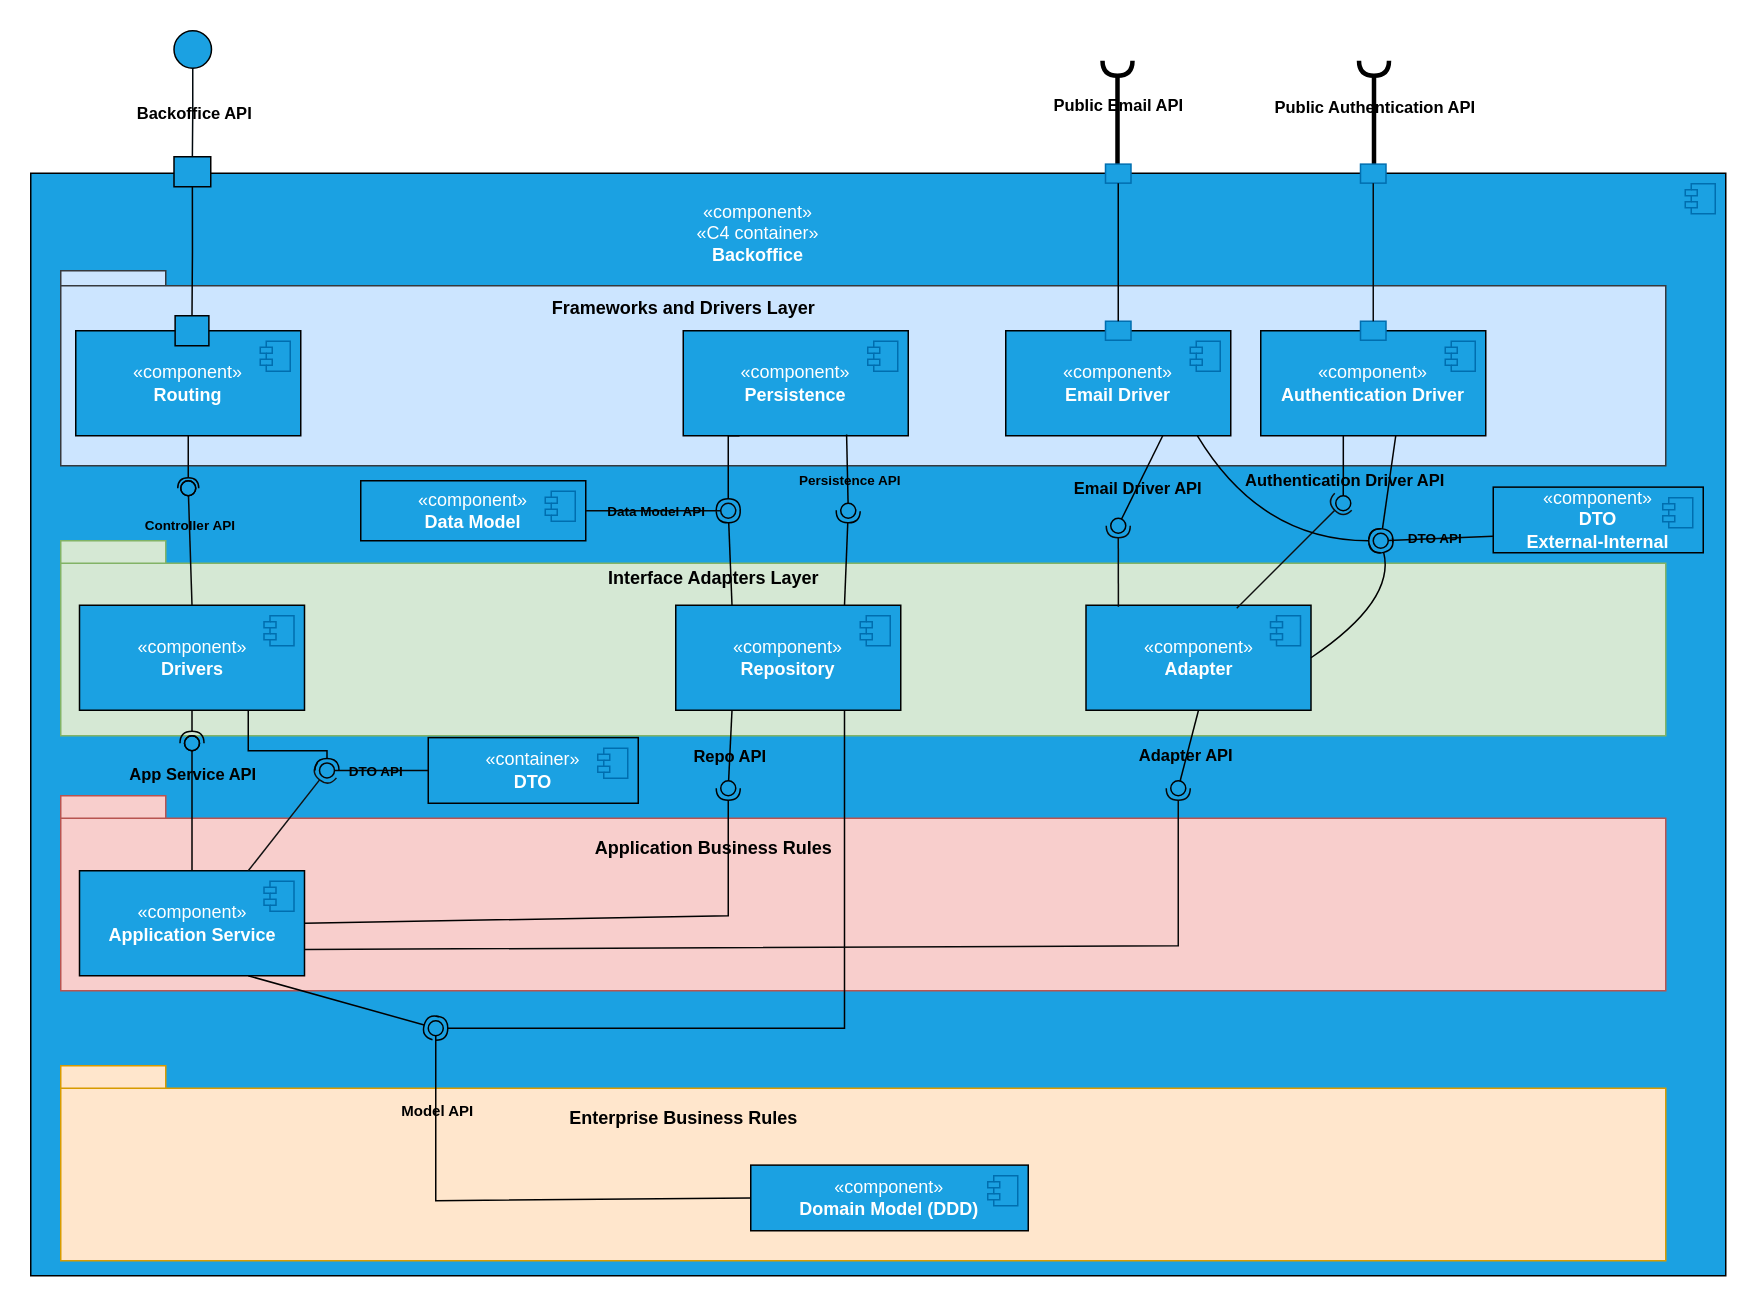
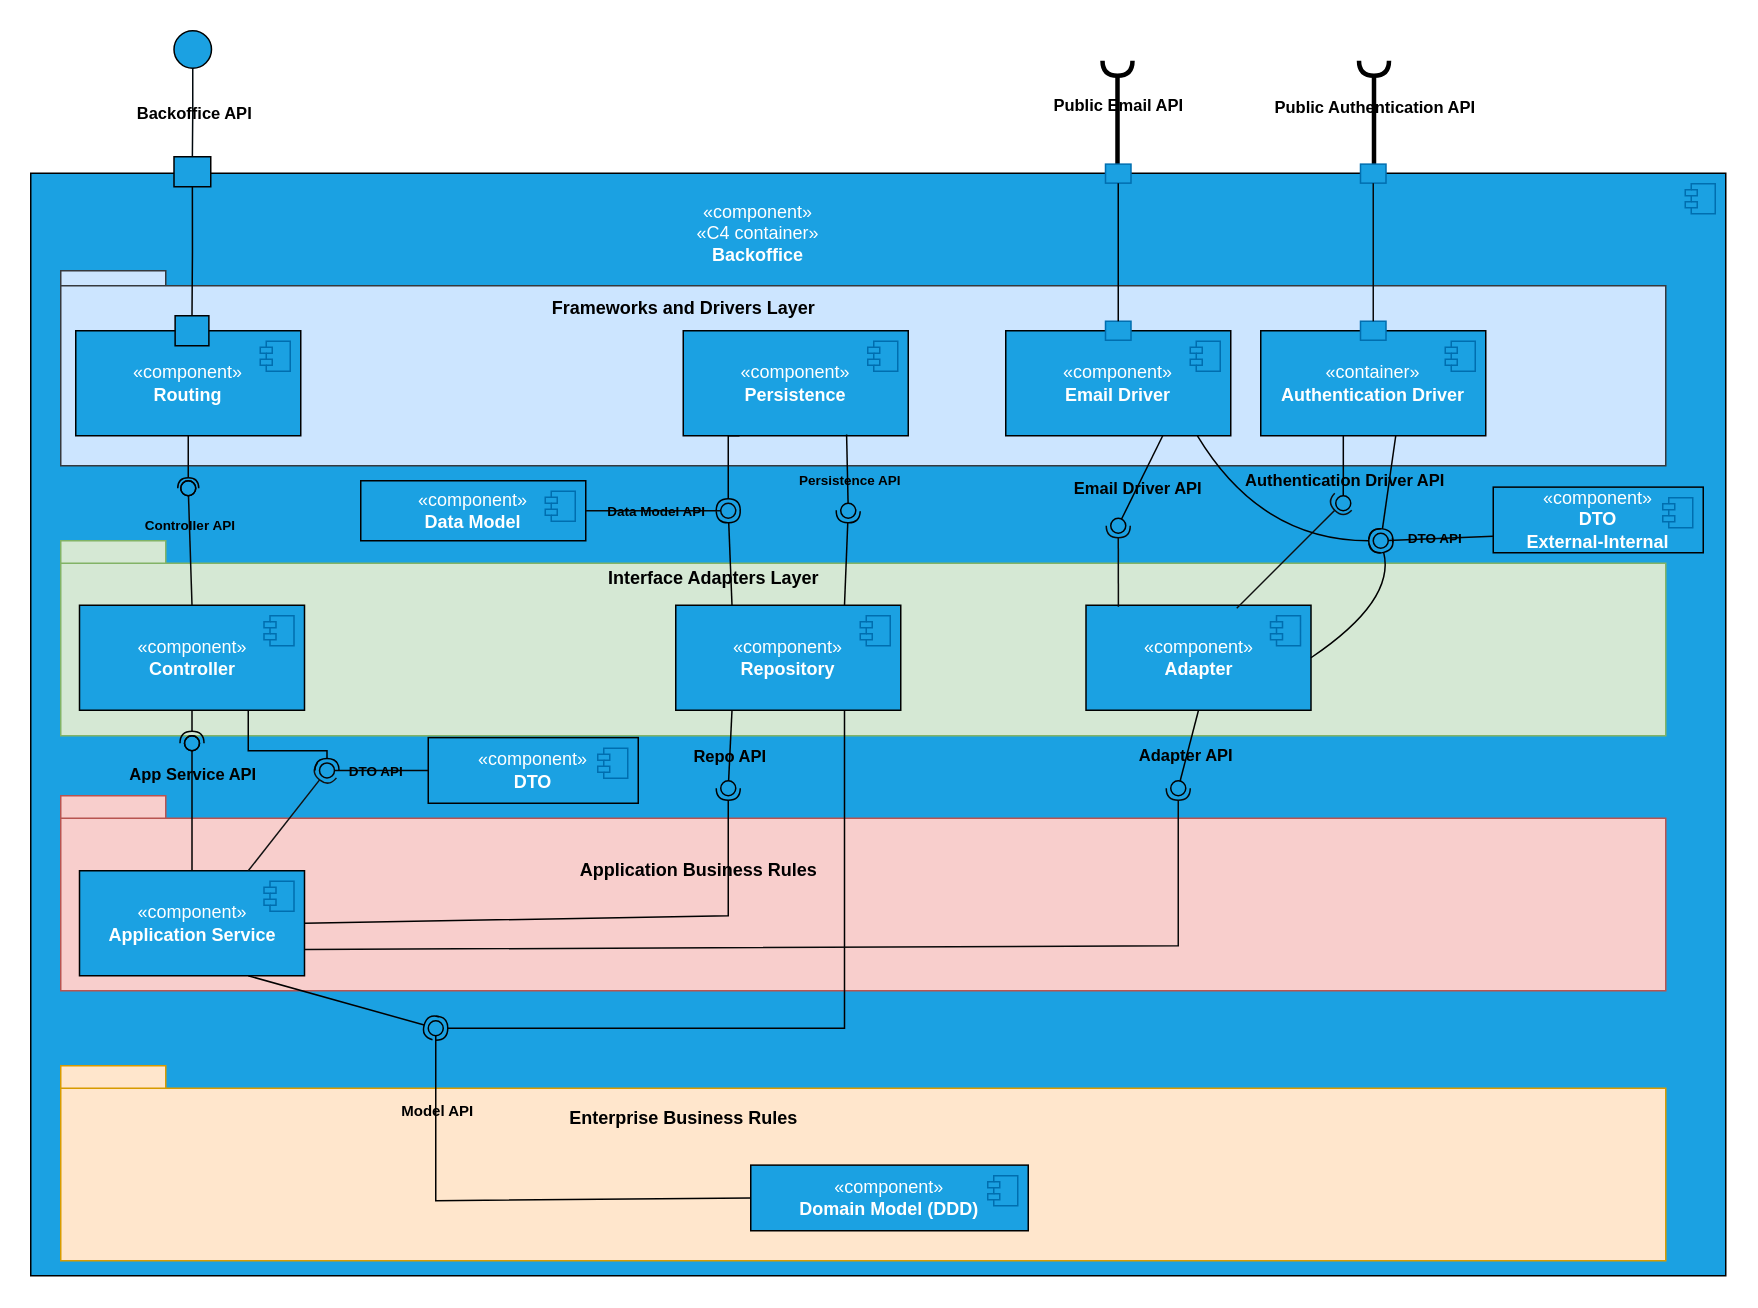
node "«component» Authentication Driver": label "«component» Authentication Driver" -> "«container» Authentication Driver"
node "«component» Drivers": label "«component» Drivers" -> "«component» Controller"
node "«container» DTO": label "«container» DTO" -> "«component» DTO"
node "Application Business Rules": moved (713, 848) -> (698, 871)
